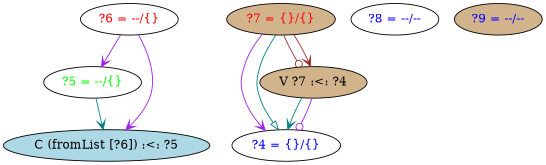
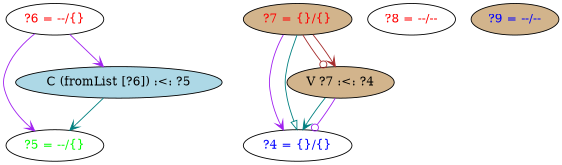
node "?8 = --/--": fontcolor blue -> red
edge "?5 = --/{}" -> "C (fromList [?6]) :<: ?5": reversed
